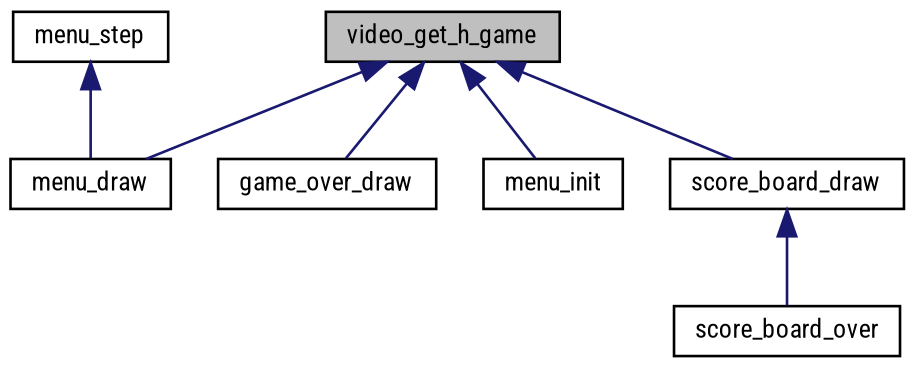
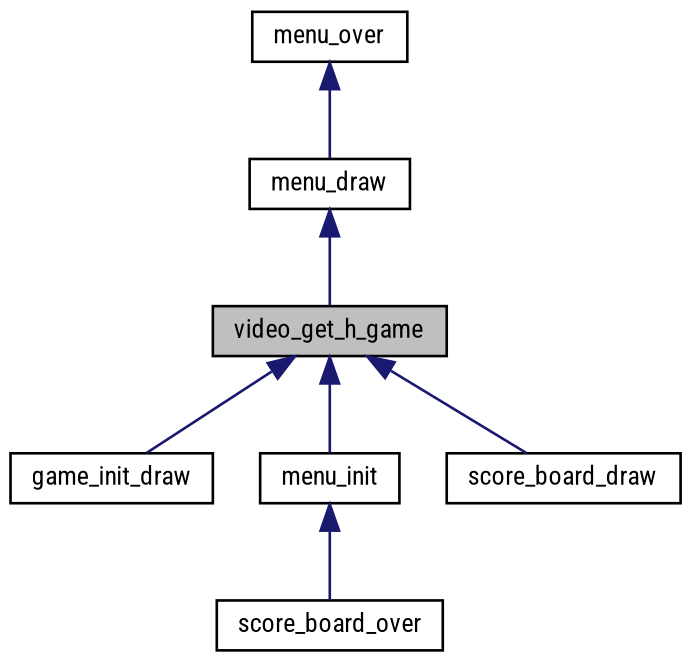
node "menu_step": label "menu_step" -> "menu_over"
edge "menu_draw" -> "video_get_h_game": reversed
node "game_over_draw": label "game_over_draw" -> "game_init_draw"
edge "score_board_over" -> "score_board_draw": now "score_board_over" -> "menu_init"
